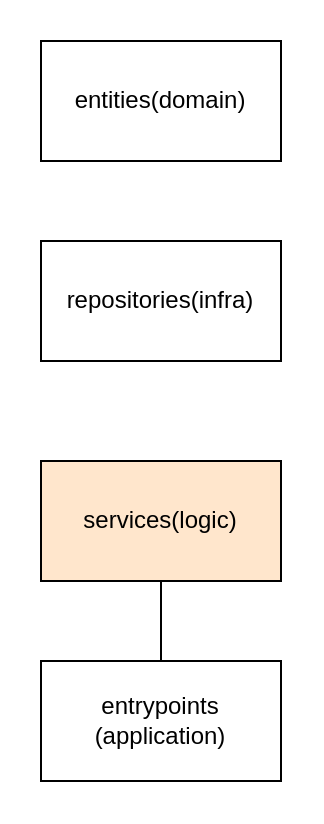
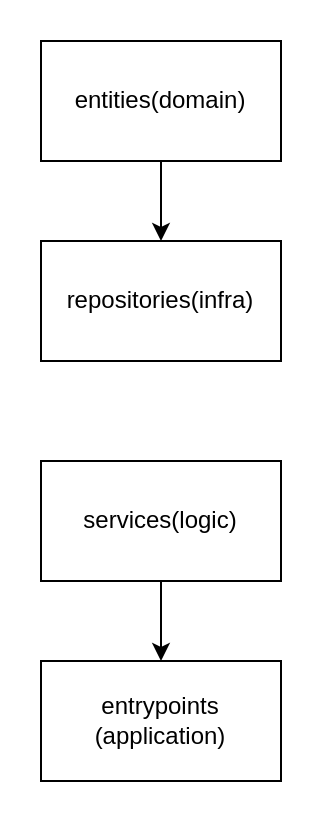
edge "entities(domain)" -> "repositories(infra)": added
node "services(logic)": fillcolor #ffe6cc -> #ffffff
edge "services(logic)" -- "entrypoints (application)": arrowhead none -> classic
